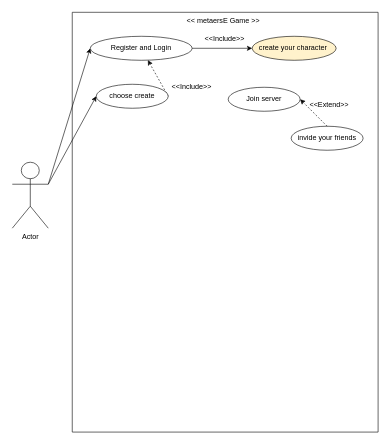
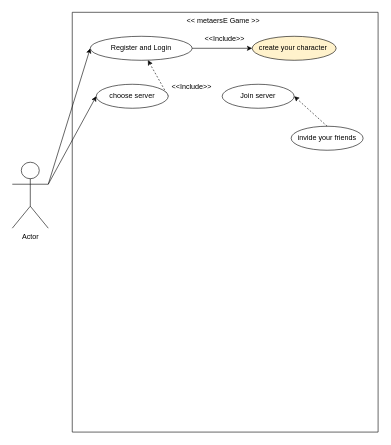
node "choose create": label "choose create" -> "choose server"
node "Join server": moved (264, 99) -> (258, 96)
node "<<Extend>>": removed
